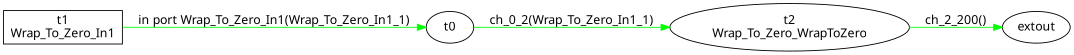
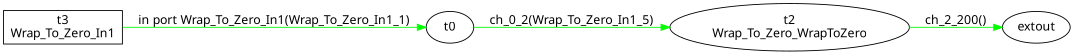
edge "t0" -> "t2 Wrap_To_Zero_WrapToZero": label "ch_0_2(Wrap_To_Zero_In1_1)" -> "ch_0_2(Wrap_To_Zero_In1_5)"
node "t1 Wrap_To_Zero_In1": label "t1 Wrap_To_Zero_In1" -> "t3 Wrap_To_Zero_In1"
